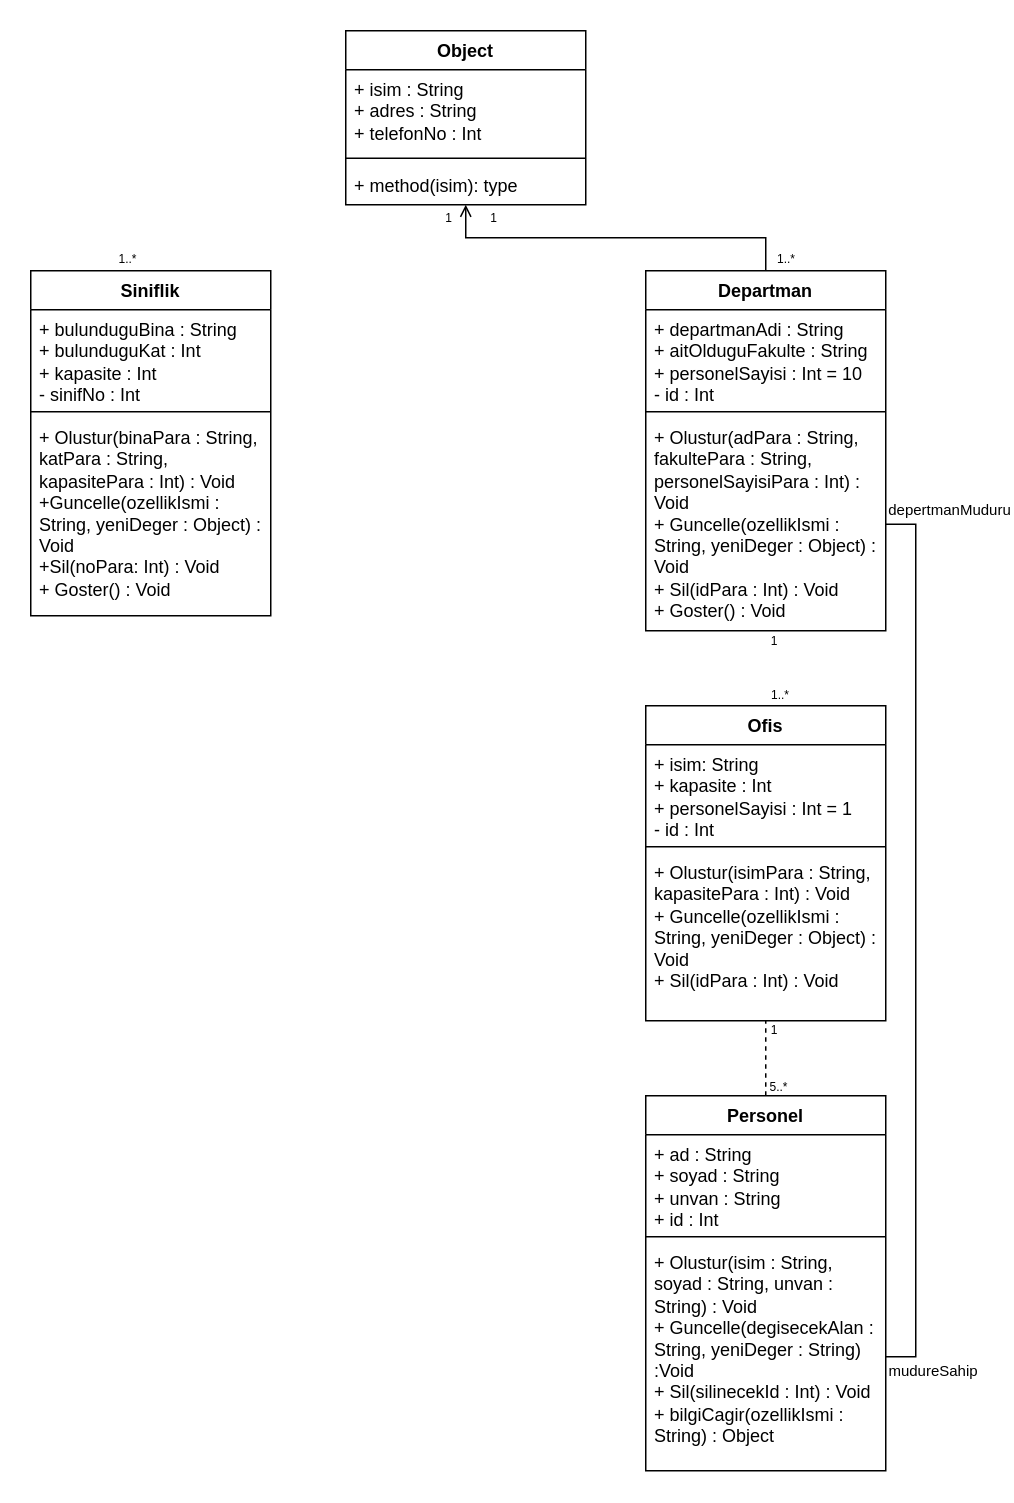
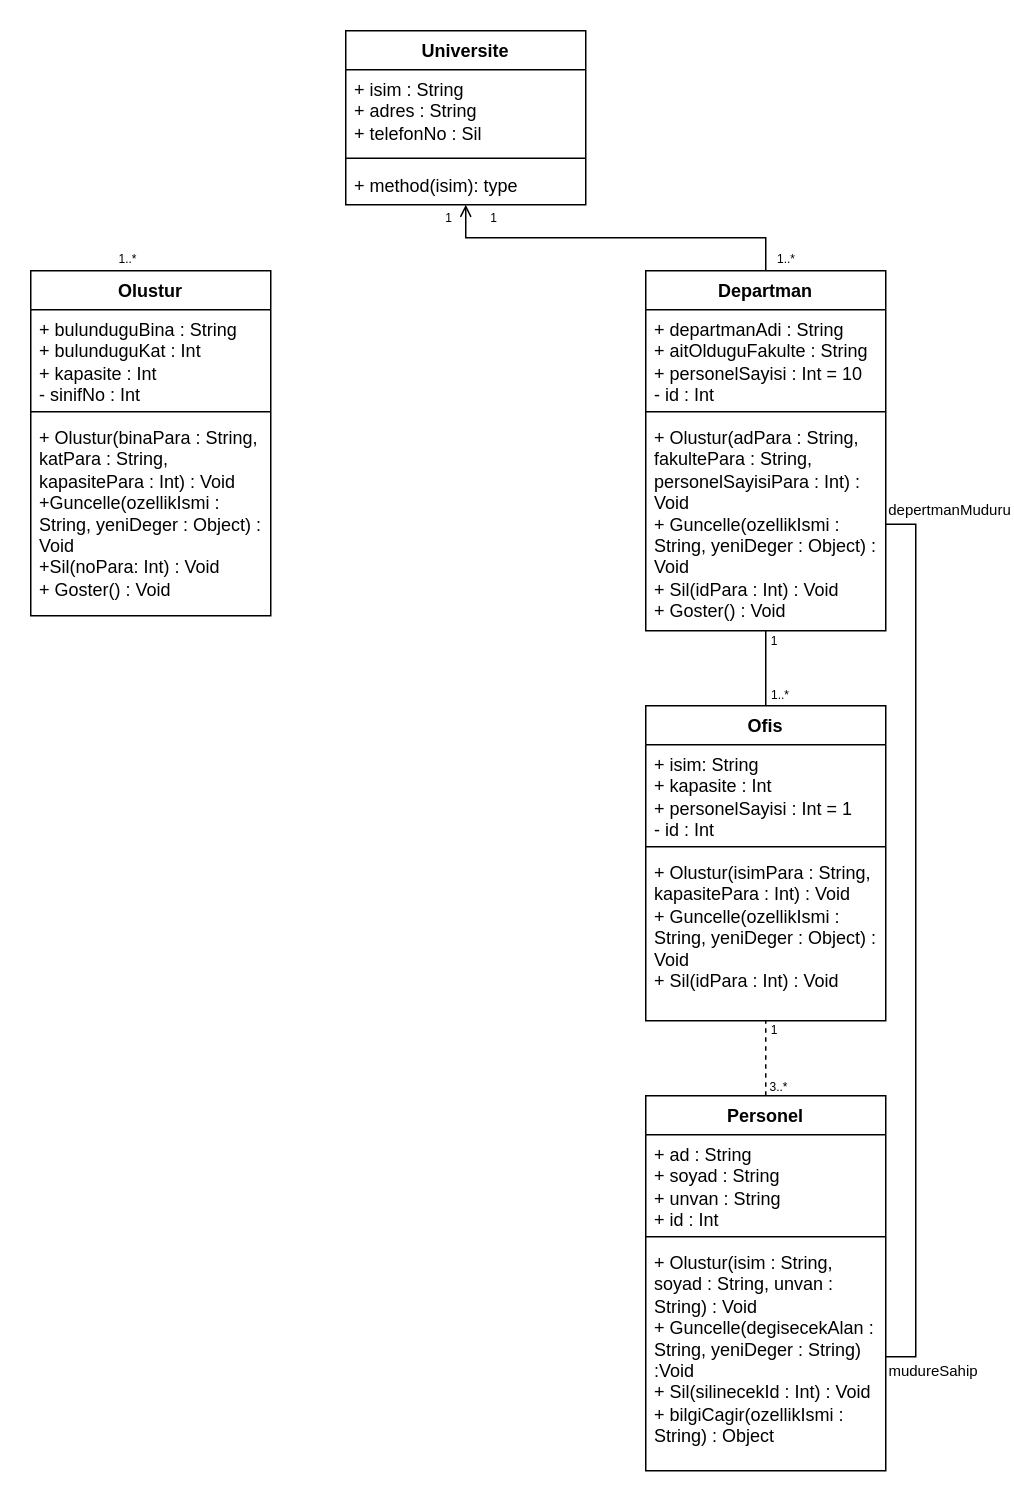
node "Object": label "Object" -> "Universite"
node "+ isim : String + adres : String + telefonNo : Int": label "+ isim : String + adres : String + telefonNo : Int" -> "+ isim : String + adres : String + telefonNo : Sil"
node "Siniflik": label "Siniflik" -> "Olustur"
edge "Departman" -- "Ofis": added
node "5..*": label "5..*" -> "3..*"
